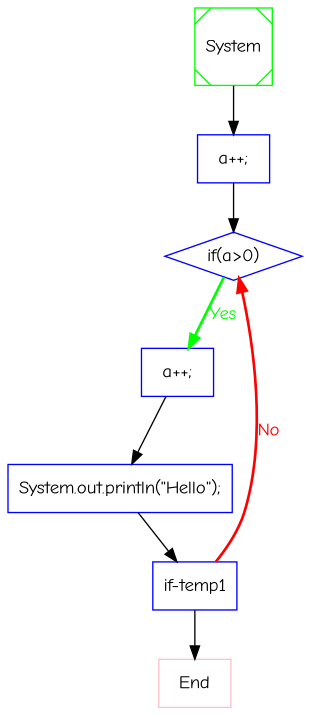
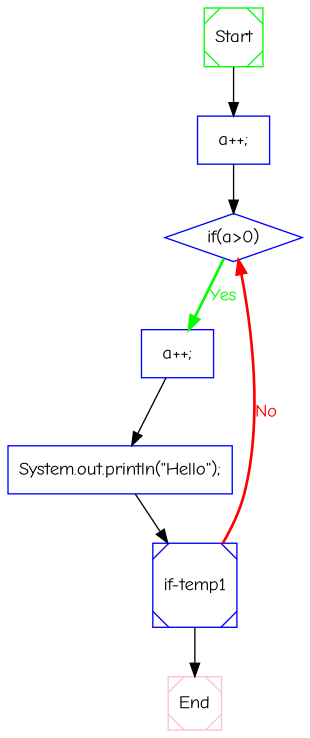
node "System": label "System" -> "Start"
node "if-temp1": shape box -> Msquare
node "End": shape box -> Msquare
